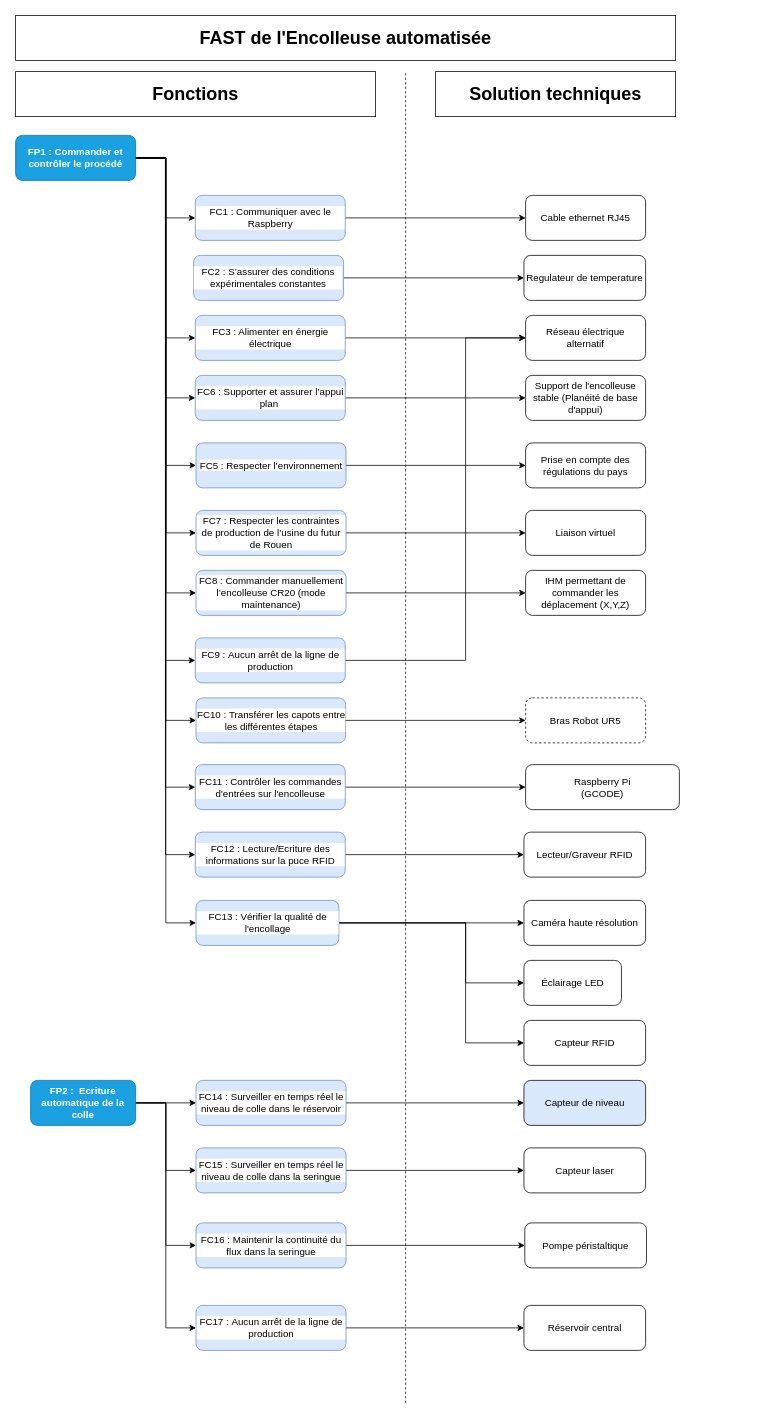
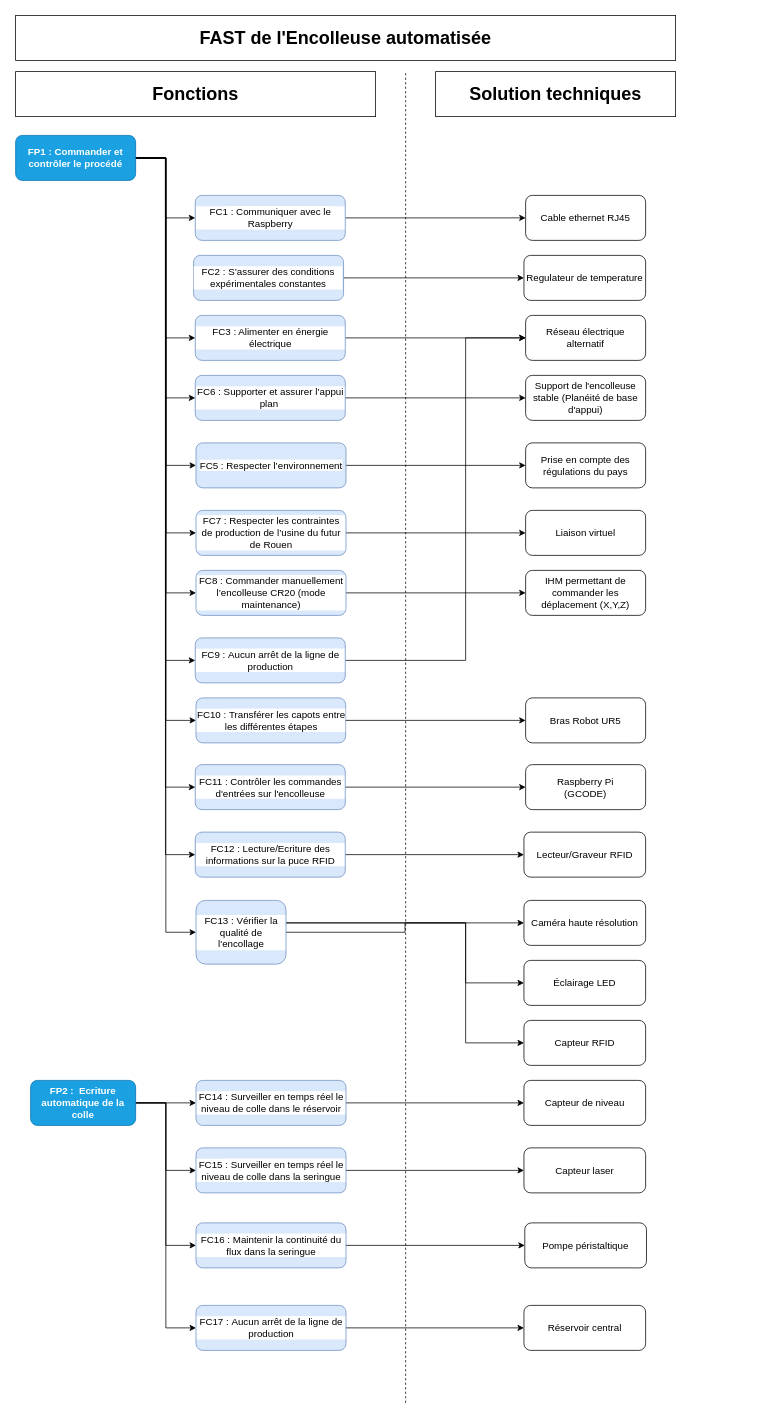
node "Bras Robot UR5": style dashed -> solid
node "Raspberry Pi (GCODE)": size 154x45 -> 120x45
node "FC13 : Vérifier la qualité de l'encollage": size 143x45 -> 90x64
node "Éclairage LED": size 98x45 -> 122x45
node "Capteur de niveau": fillcolor #dae8fc -> #ffffff
